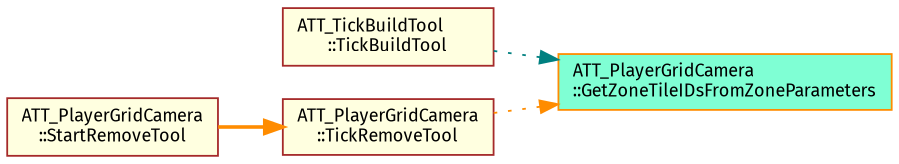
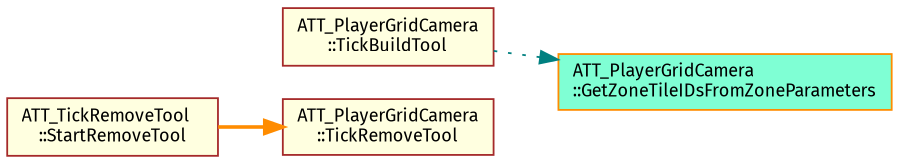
node "ATT_TickBuildTool ::TickBuildTool": label "ATT_TickBuildTool ::TickBuildTool" -> "ATT_PlayerGridCamera ::TickBuildTool"
edge "ATT_PlayerGridCamera ::TickRemoveTool" -> "ATT_PlayerGridCamera ::GetZoneTileIDsFromZoneParameters": removed
node "ATT_PlayerGridCamera ::StartRemoveTool": label "ATT_PlayerGridCamera ::StartRemoveTool" -> "ATT_TickRemoveTool ::StartRemoveTool"
